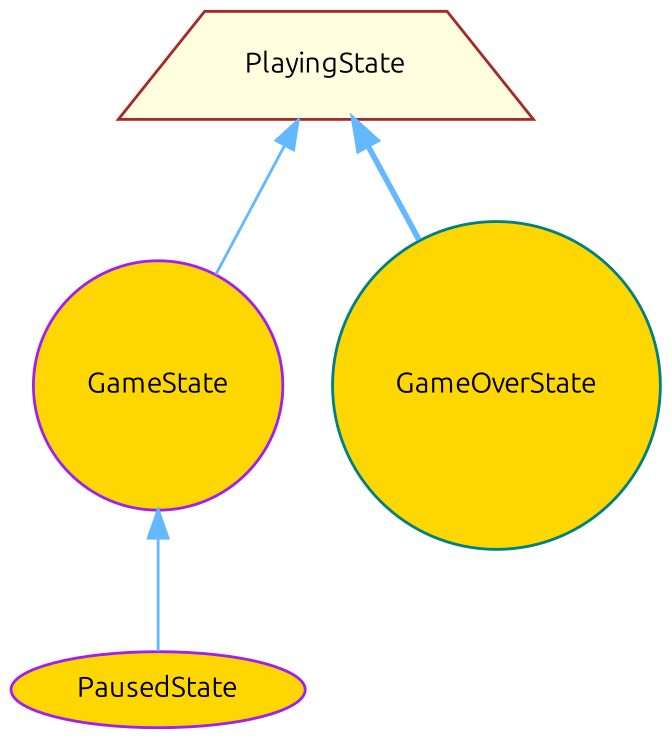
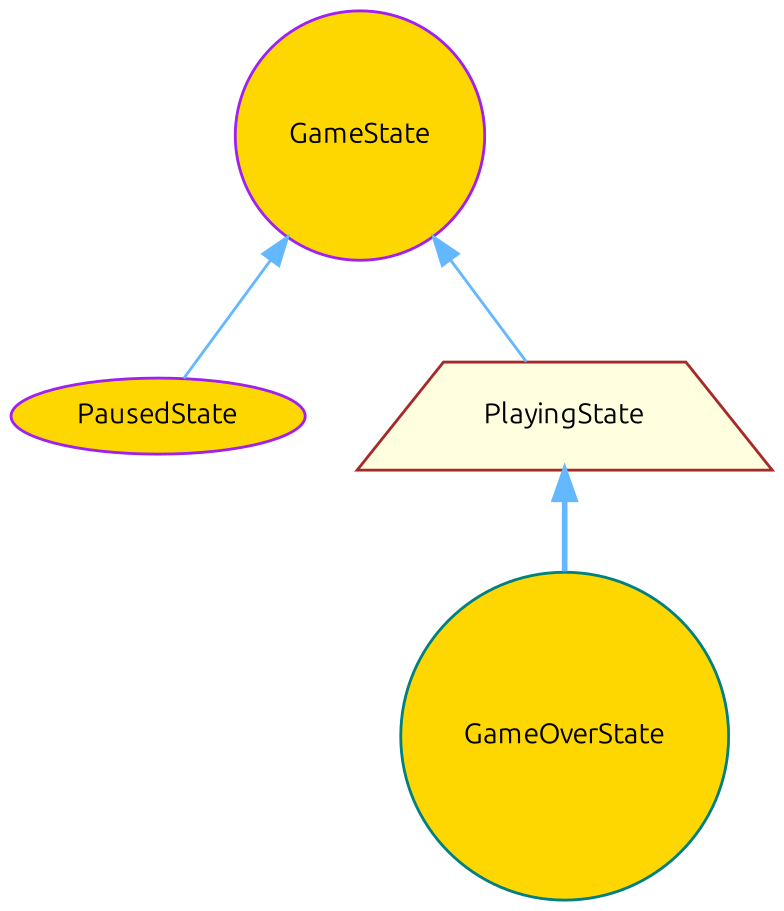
edge "GameState" -> "PlayingState": reversed
